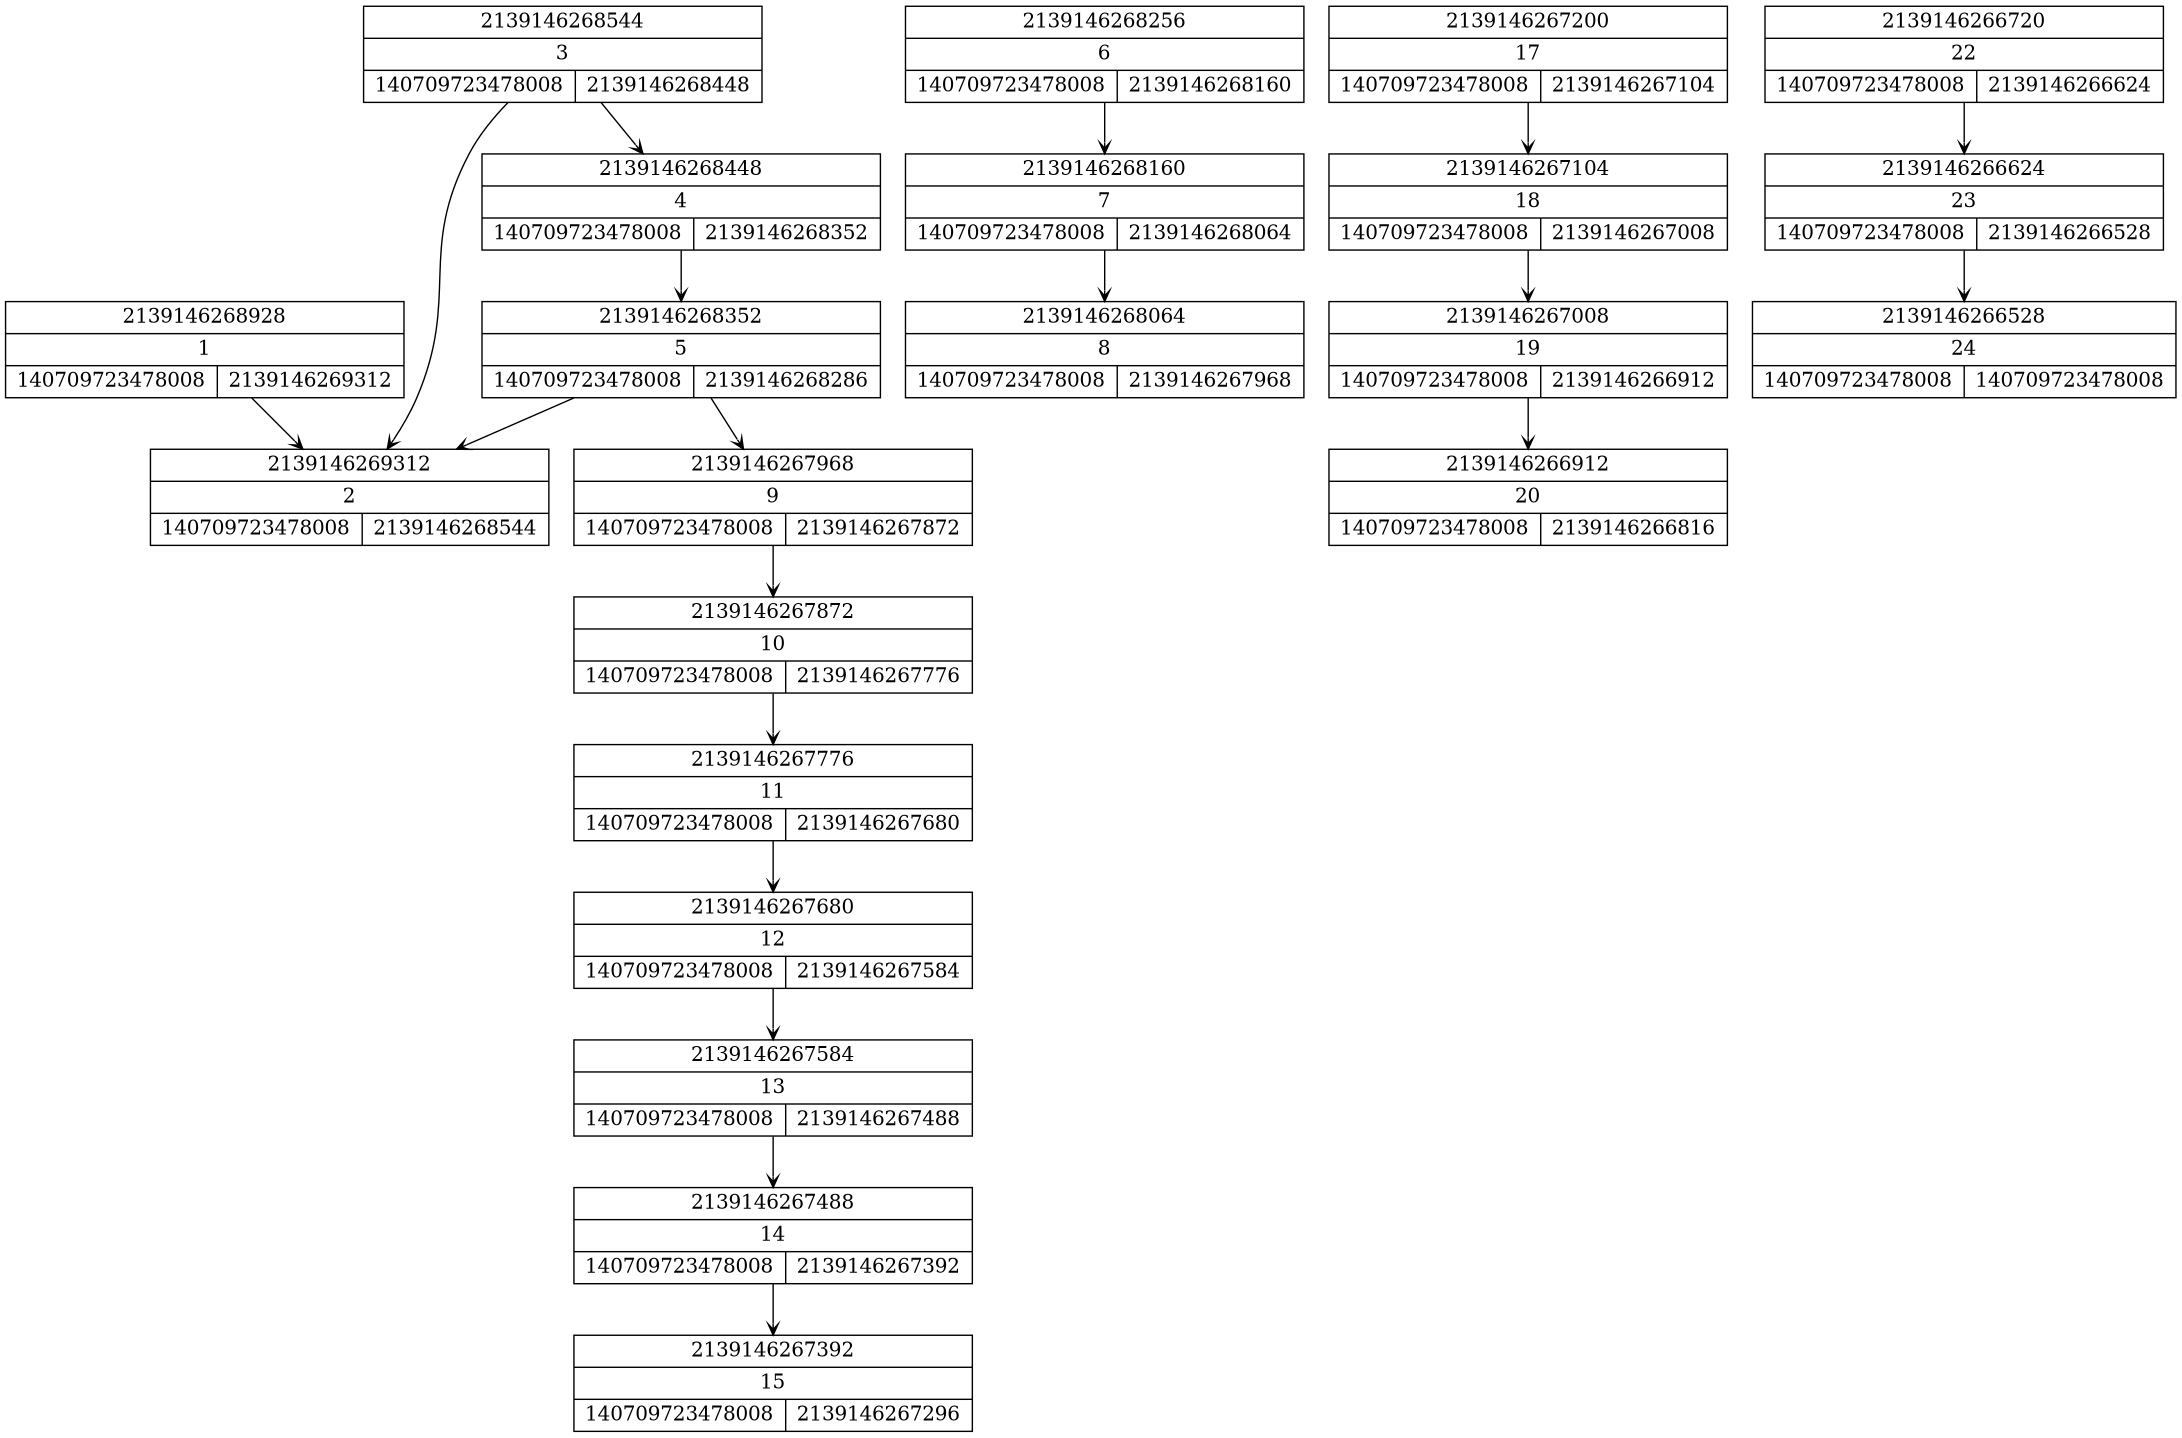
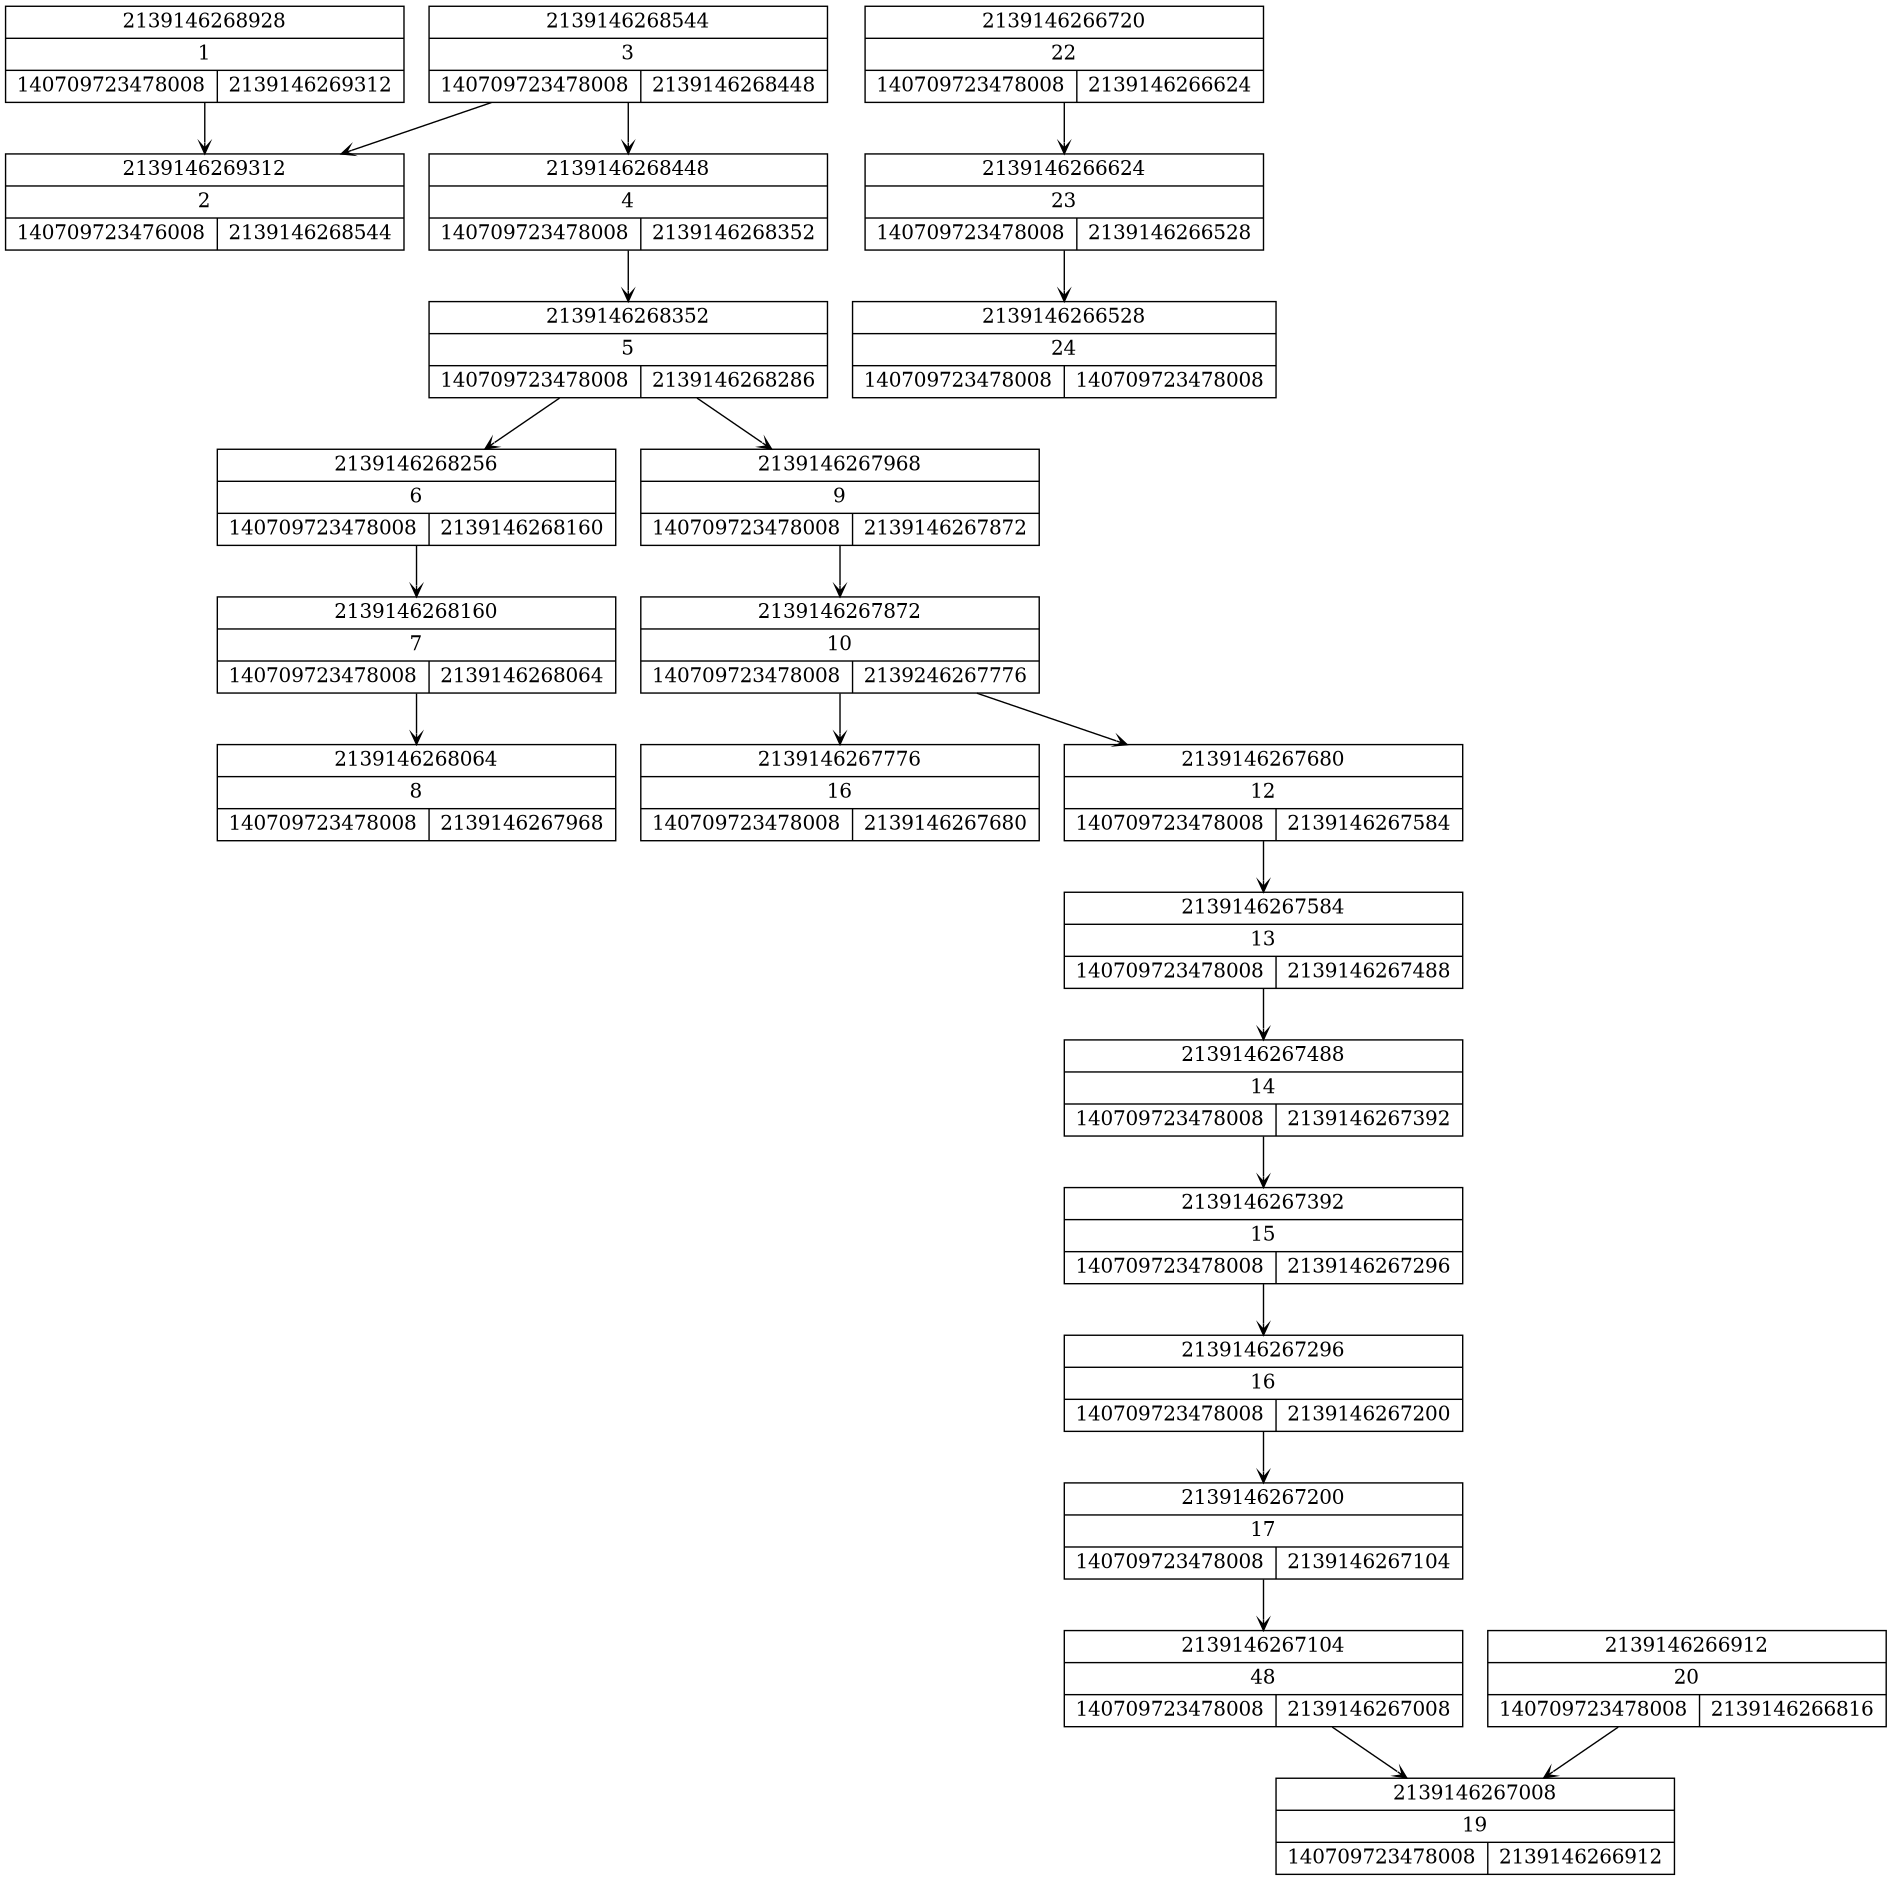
node "2139146267104": text "18" -> "48"
edge "2139146267008" -> "2139146266912": reversed
edge "2139146268352" -> "2139146269312": now "2139146268352" -> "2139146268256"
node "2139146269312": text "140709723478008" -> "140709723476008"
node "2139146267872": text "2139146267776" -> "2139246267776"
node "2139146267776": text "11" -> "16"
edge "2139146267776" -> "2139146267680": now "2139146267872" -> "2139146267680"
node "2139146267296": added
